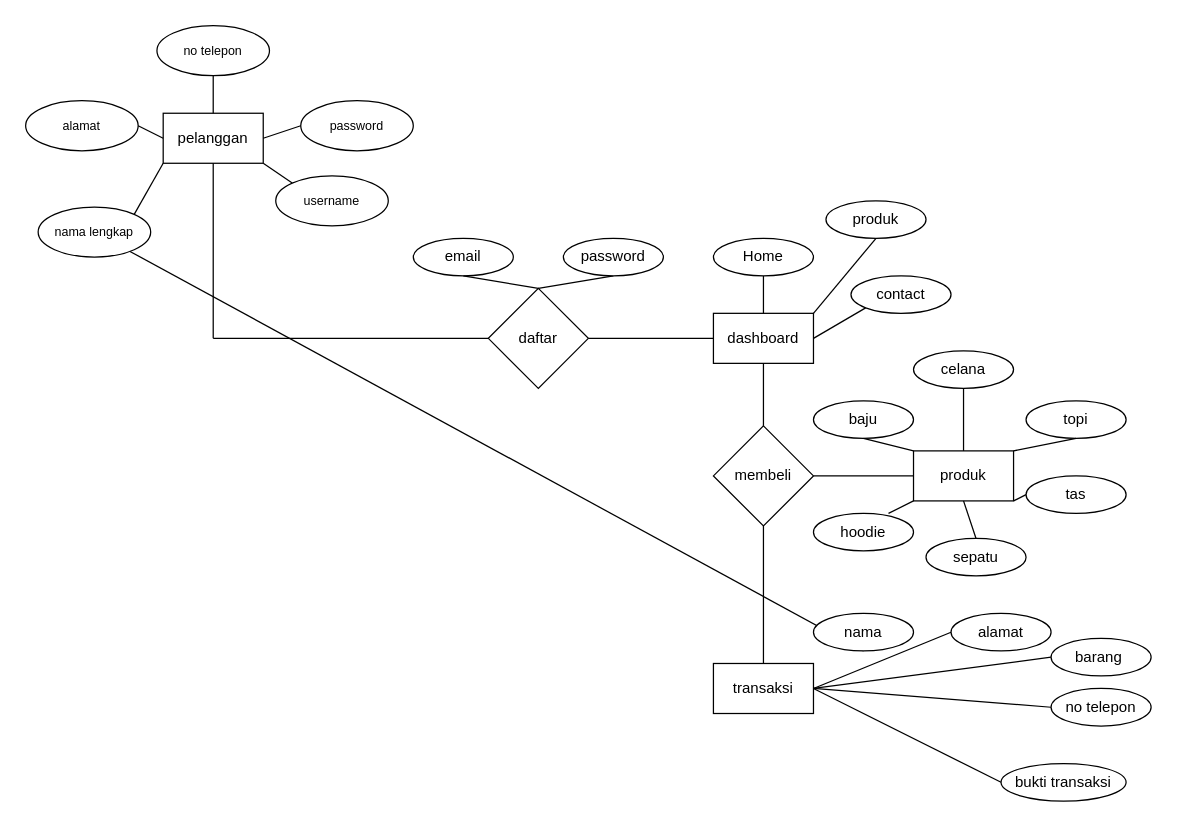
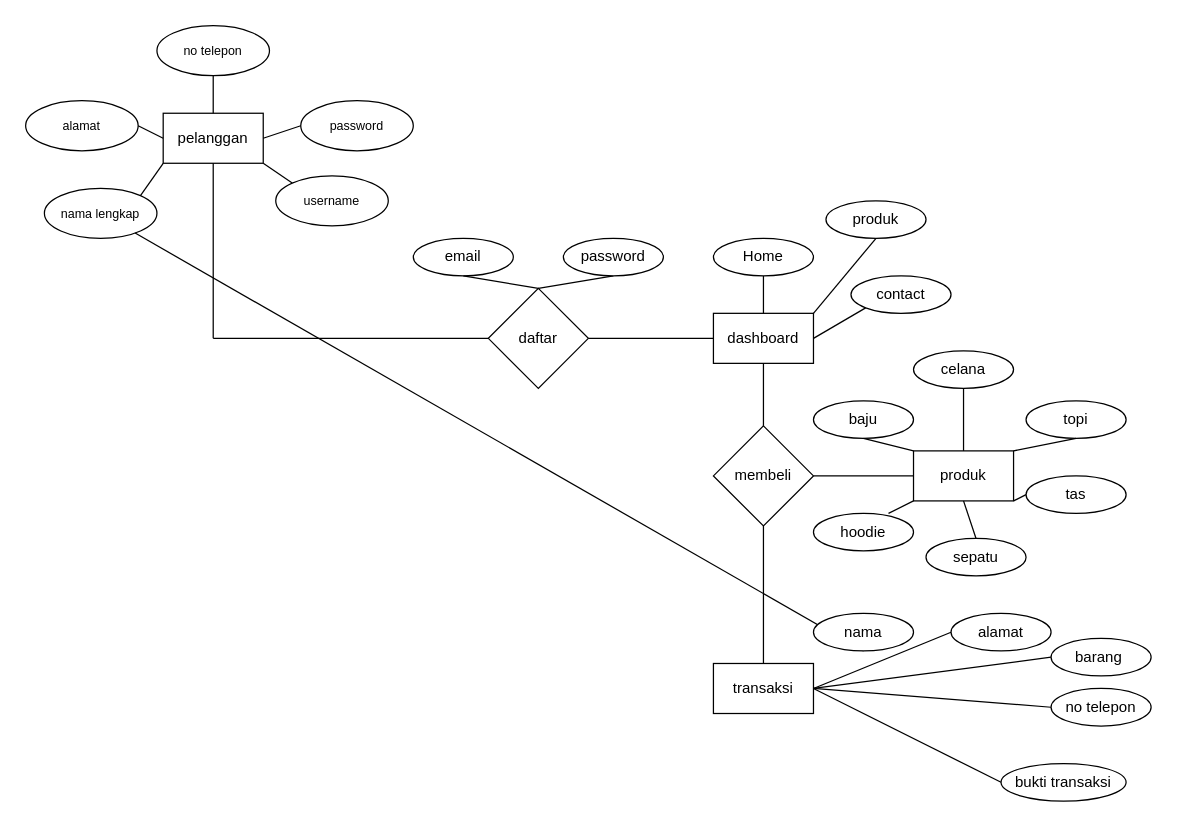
node "nama lengkap": moved (94, 232) -> (101, 213)
